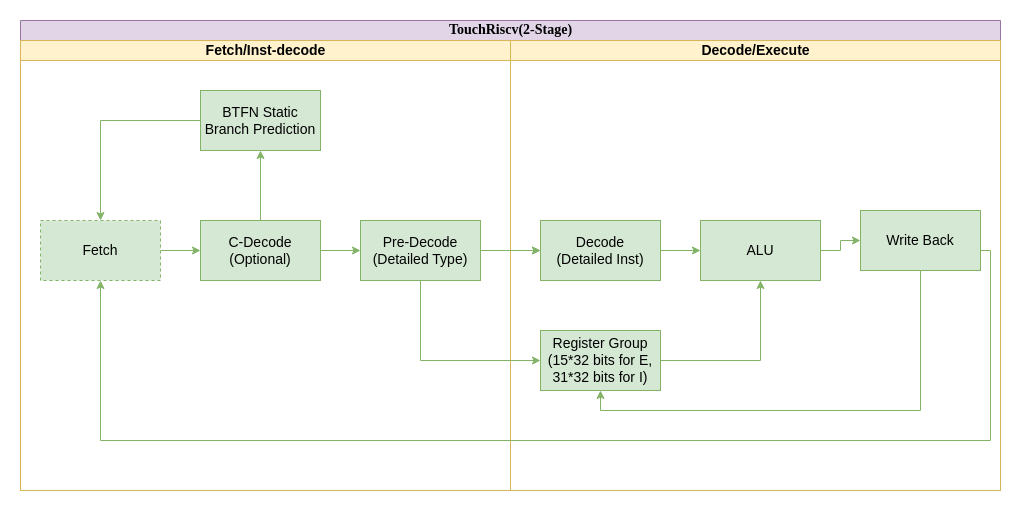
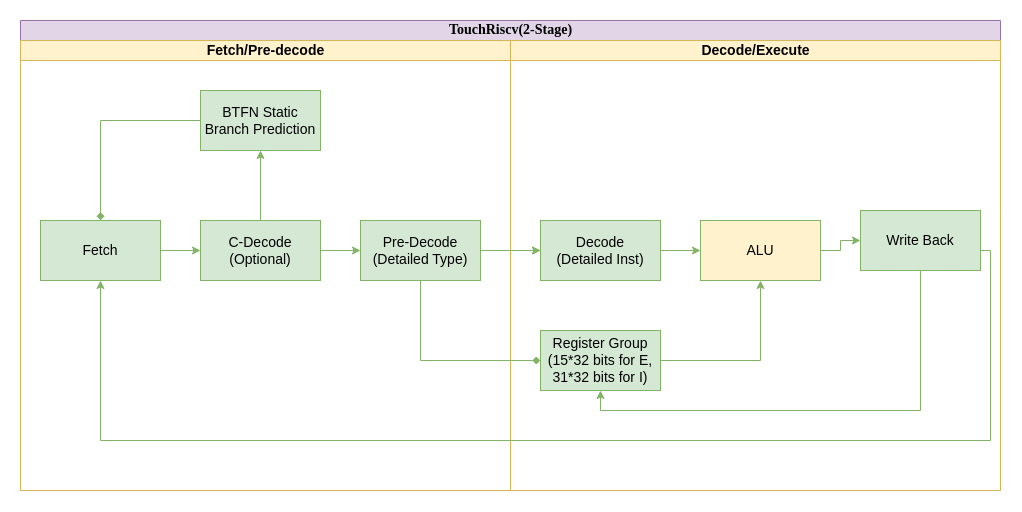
node "Fetch/Inst-decode": label "Fetch/Inst-decode" -> "Fetch/Pre-decode"
edge "BTFN Static Branch Prediction" -> "Fetch": arrowhead classic -> diamond
node "Fetch": style dashed -> solid
node "ALU": fillcolor #d5e8d4 -> #fff2cc
edge "Pre-Decode(Detailed Type)" -> "Register Group(15*32 bits for E,31*32 bits for I)": arrowhead classic -> diamond
